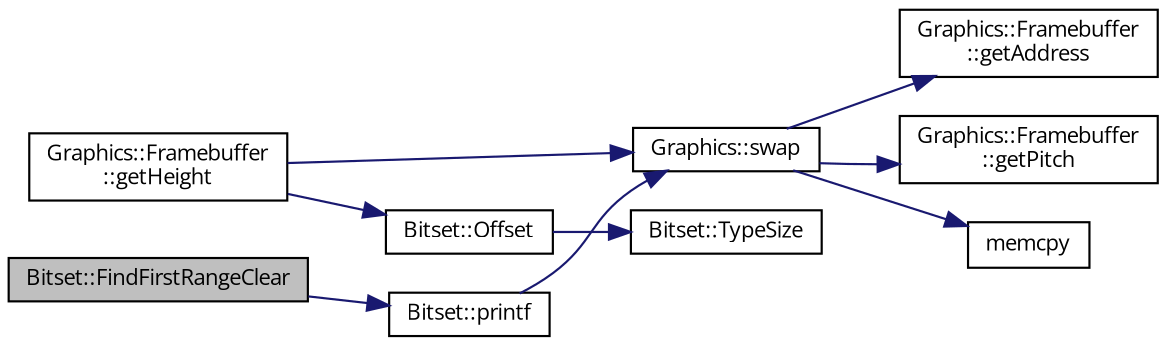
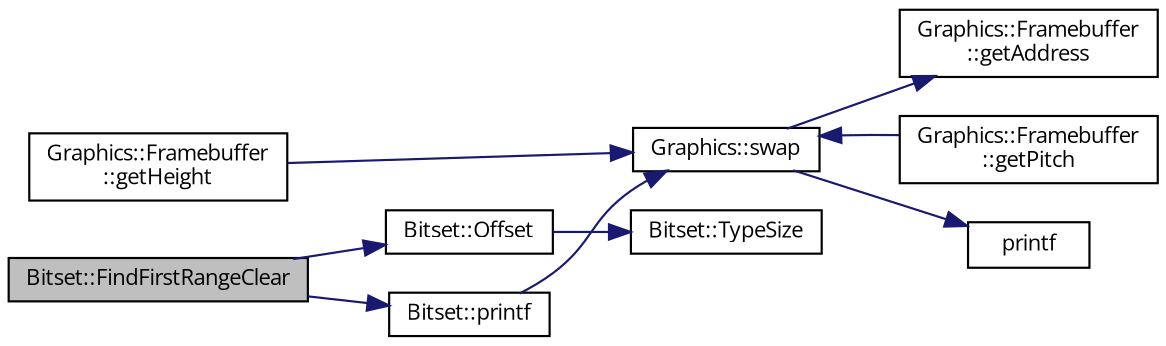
edge "Graphics::swap" -> "Graphics::Framebuffer ::getPitch": reversed
edge "Graphics::Framebuffer ::getHeight" -> "Bitset::Offset": now "Bitset::FindFirstRangeClear" -> "Bitset::Offset"
node "memcpy": label "memcpy" -> "printf"
